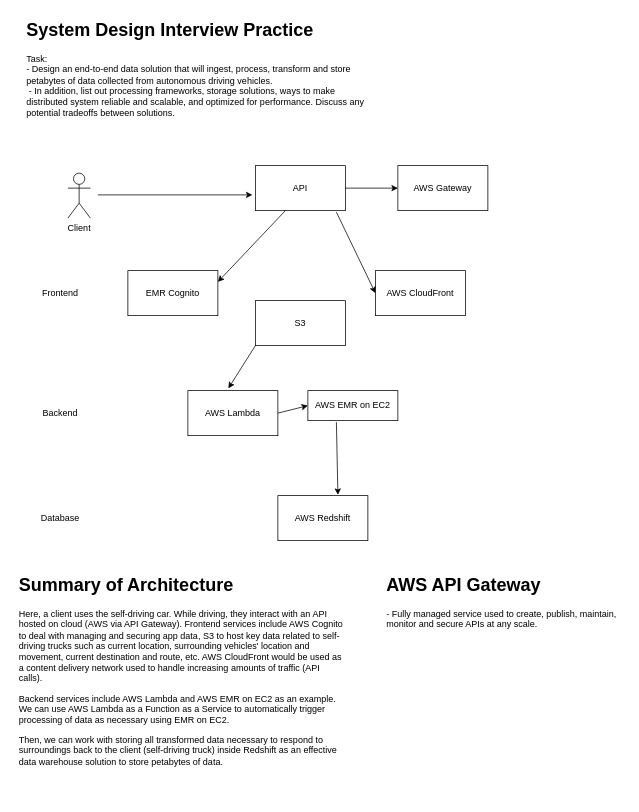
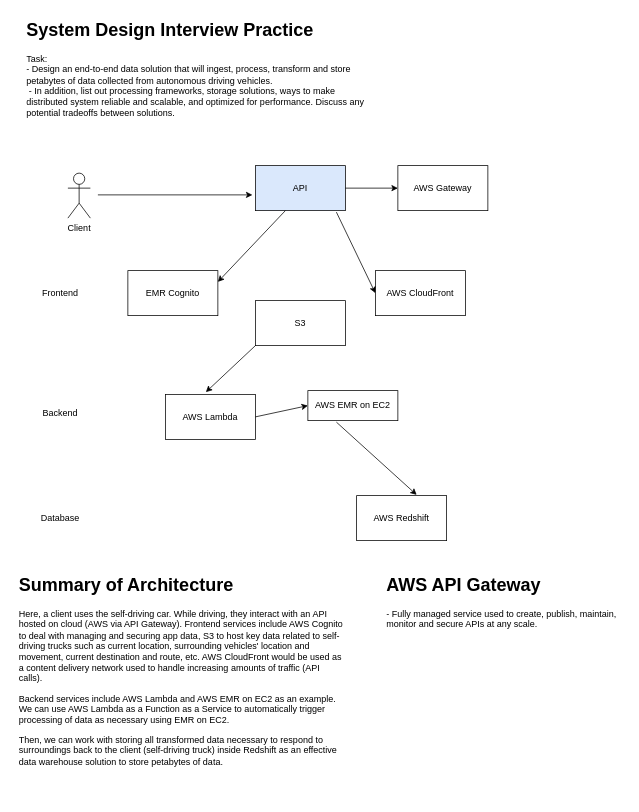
node "API": fillcolor #ffffff -> #dae8fc
node "AWS Lambda": moved (233, 413) -> (210, 417)
node "AWS Redshift": moved (323, 518) -> (402, 518)
